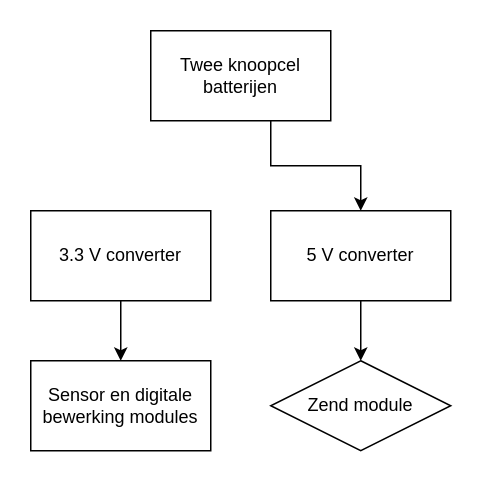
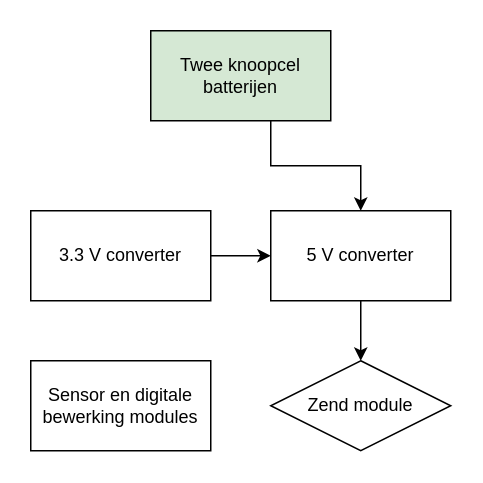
node "Twee knoopcel batterijen": fillcolor #ffffff -> #d5e8d4
edge "3.3 V converter" -> "Sensor en digitale bewerking modules": now "3.3 V converter" -> "5 V converter"
